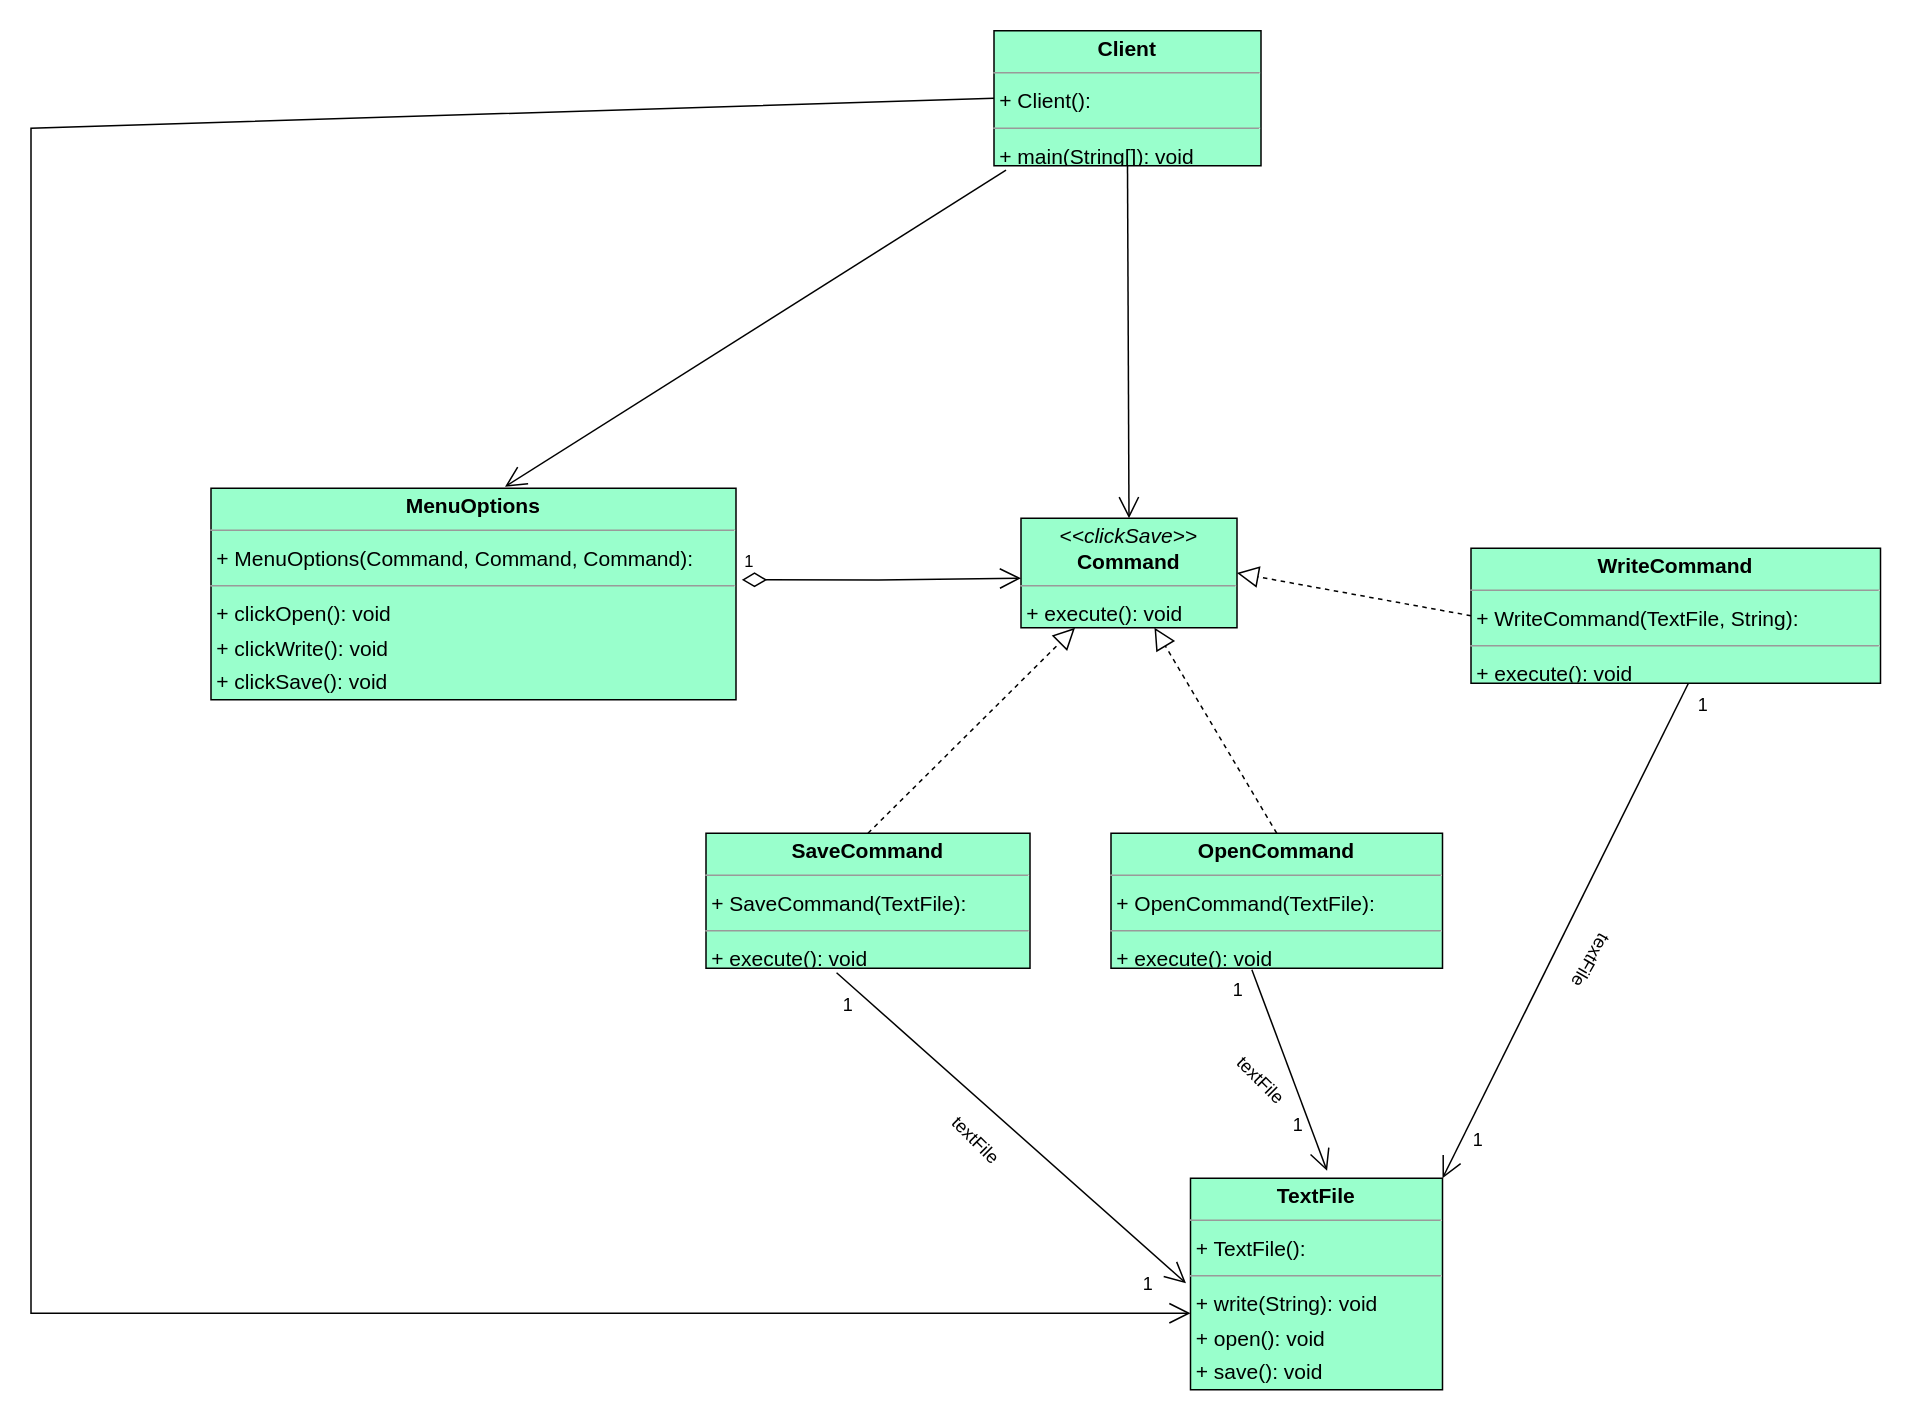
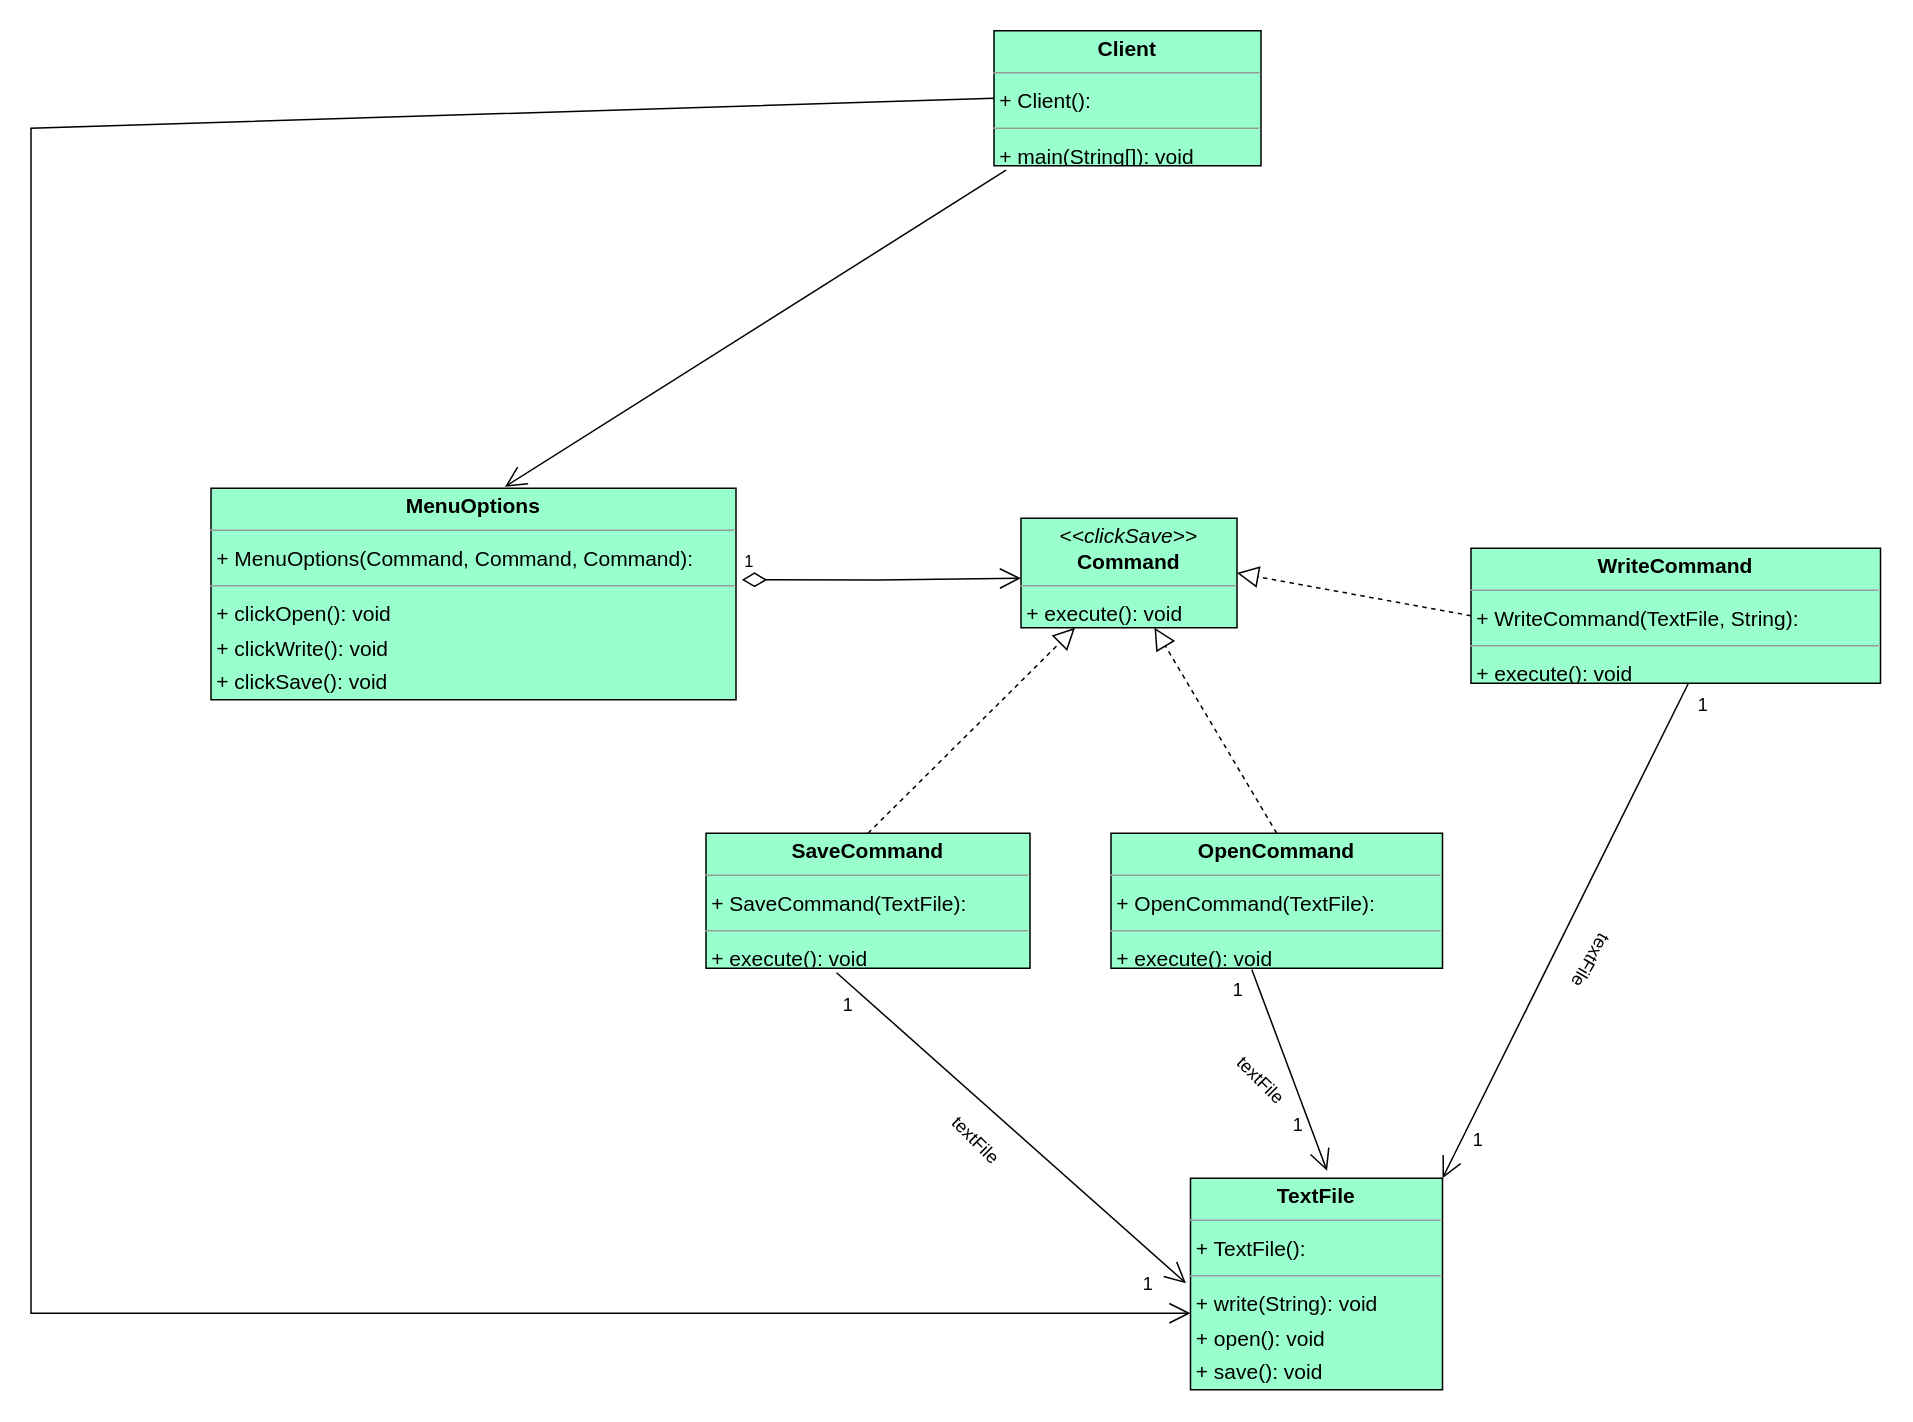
edge "Client + Client(): + main(String[]): void" -> "<<clickSave>> Command + execute(): void": removed
